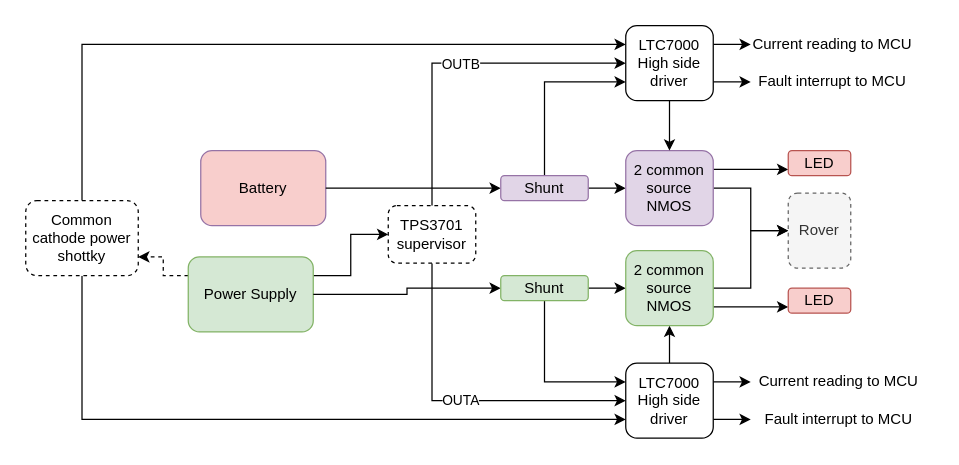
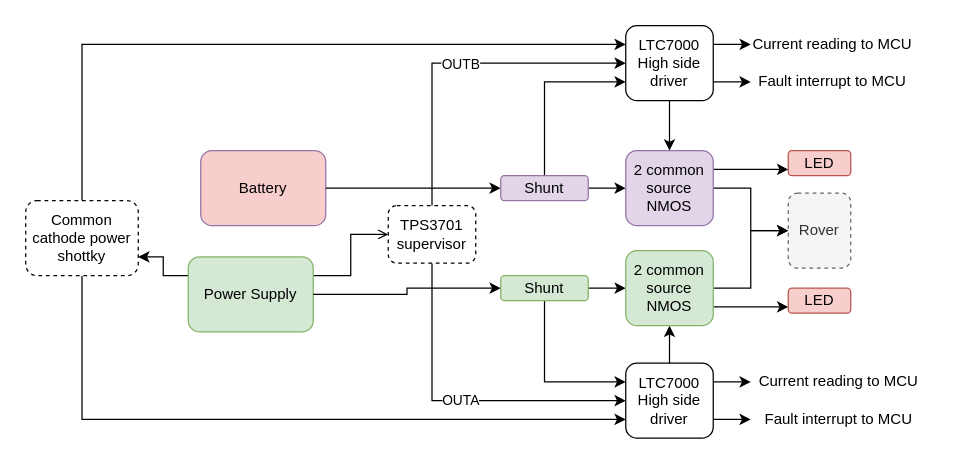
edge "Power Supply" -> "TPS3701 supervisor": arrowhead classic -> open
edge "Power Supply" -> "Common cathode power shottky": style dashed -> solid
